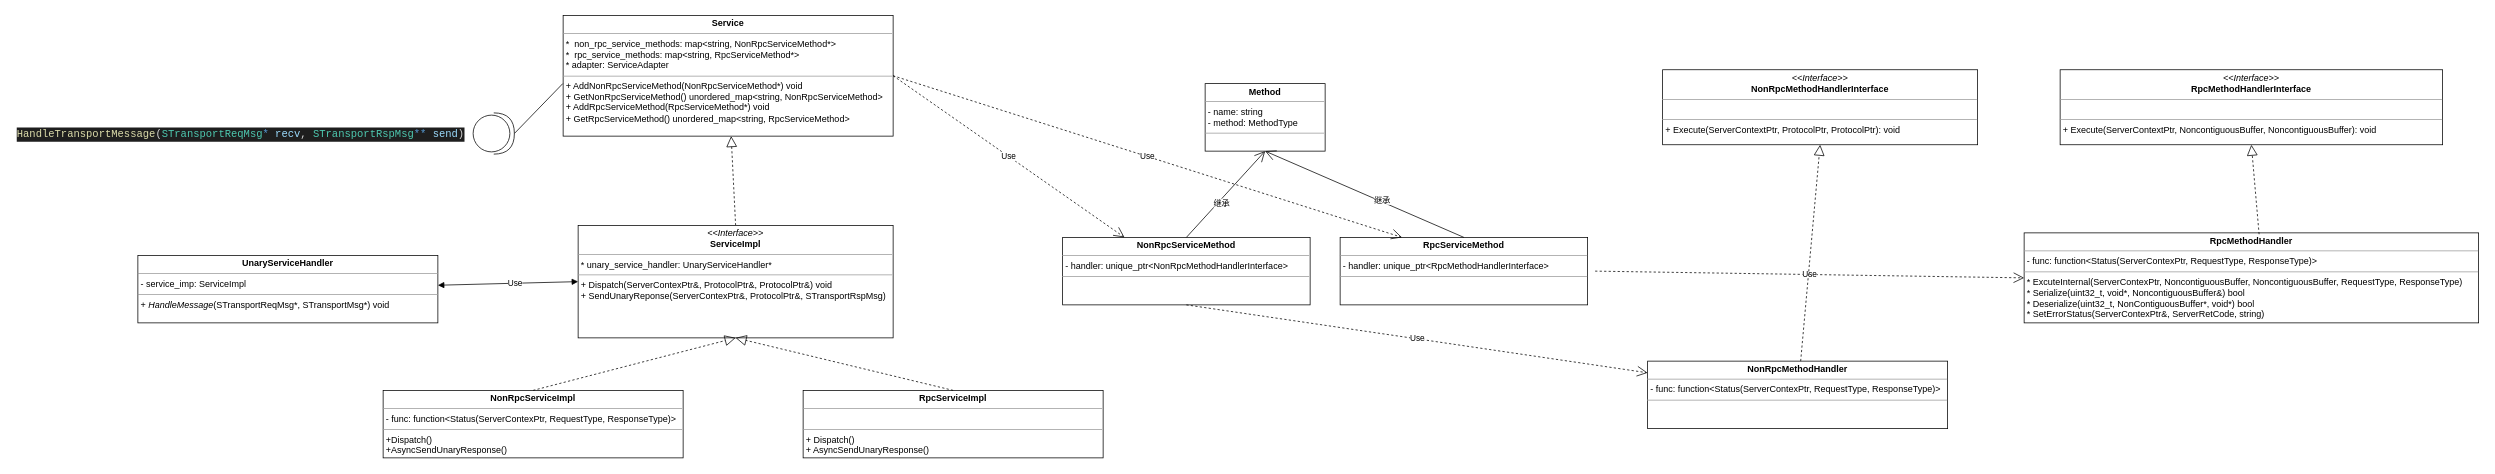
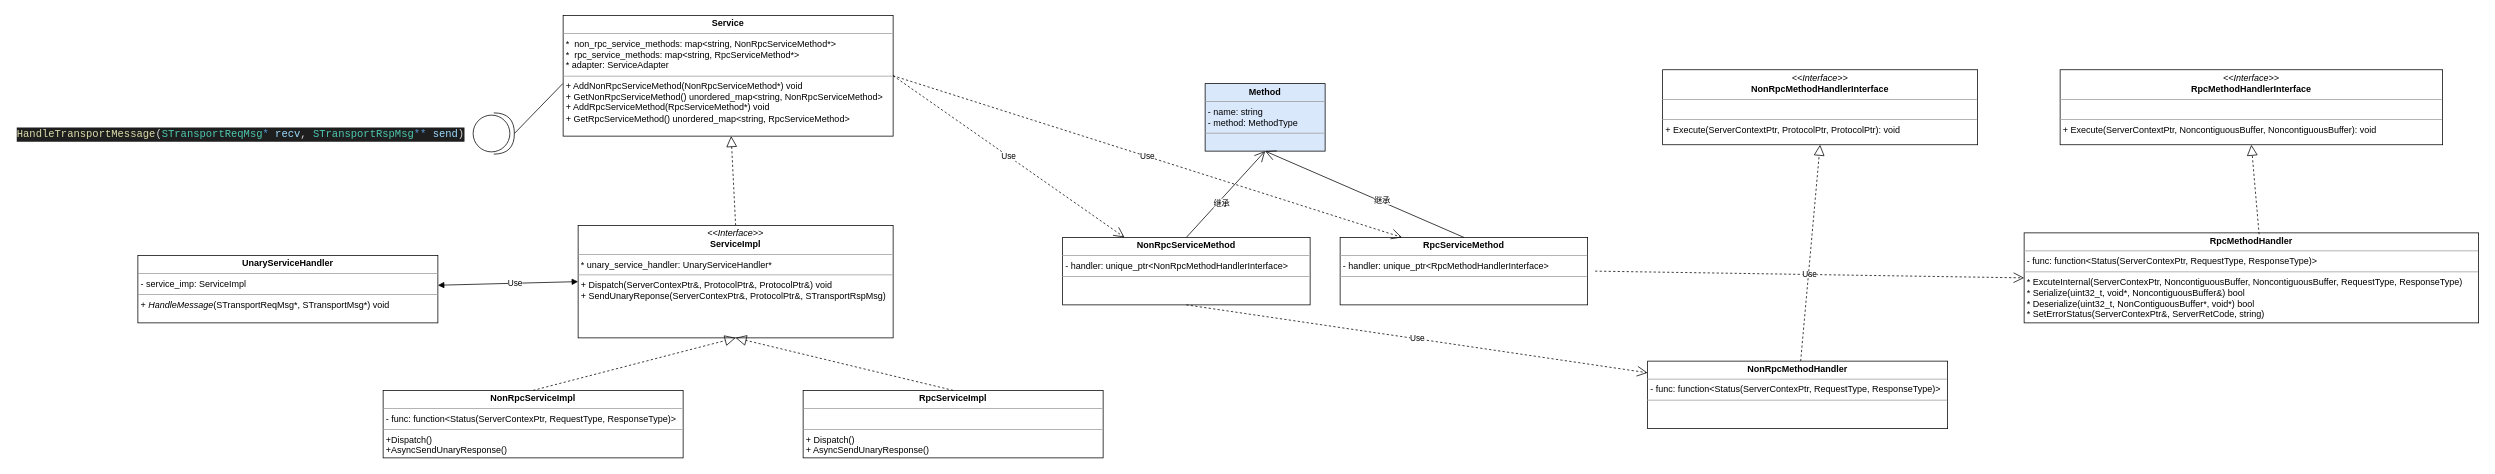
node "Method - name: string - method: MethodType": fillcolor #ffffff -> #dae8fc
